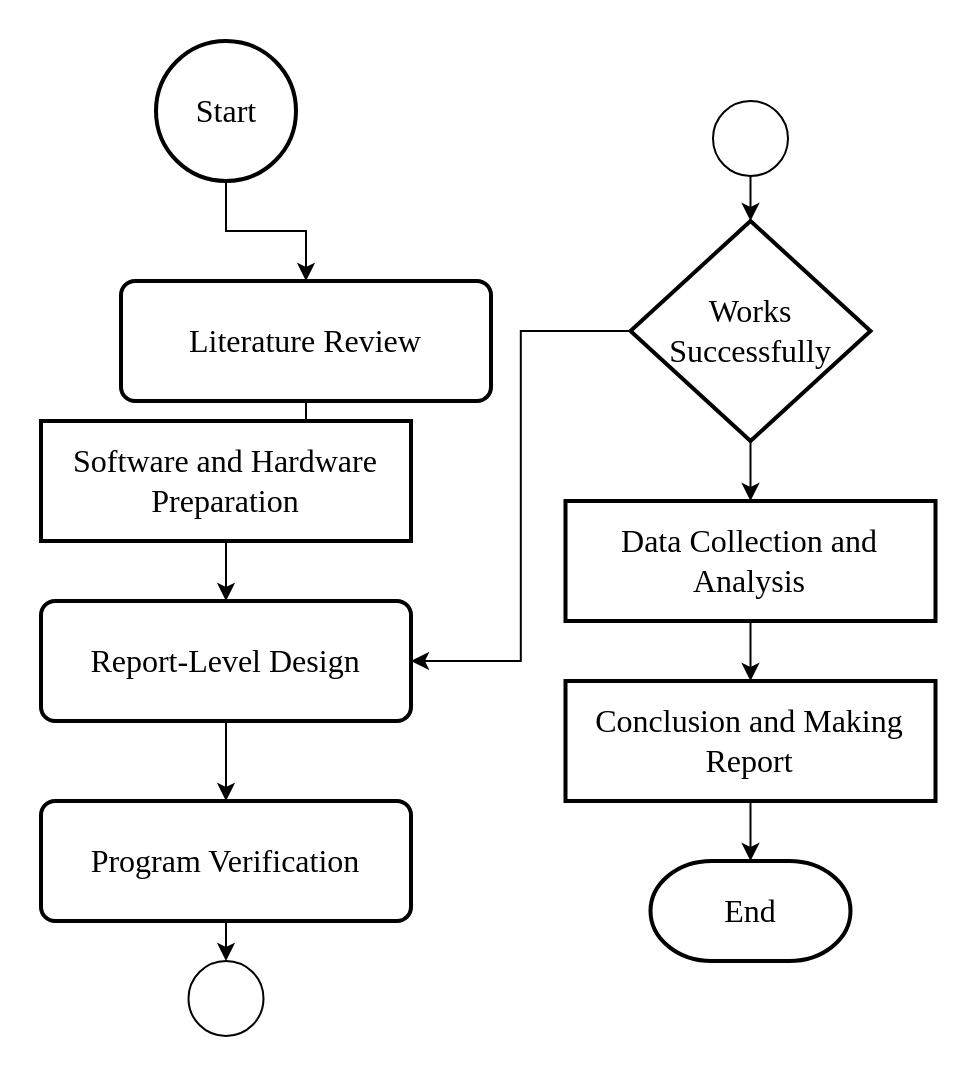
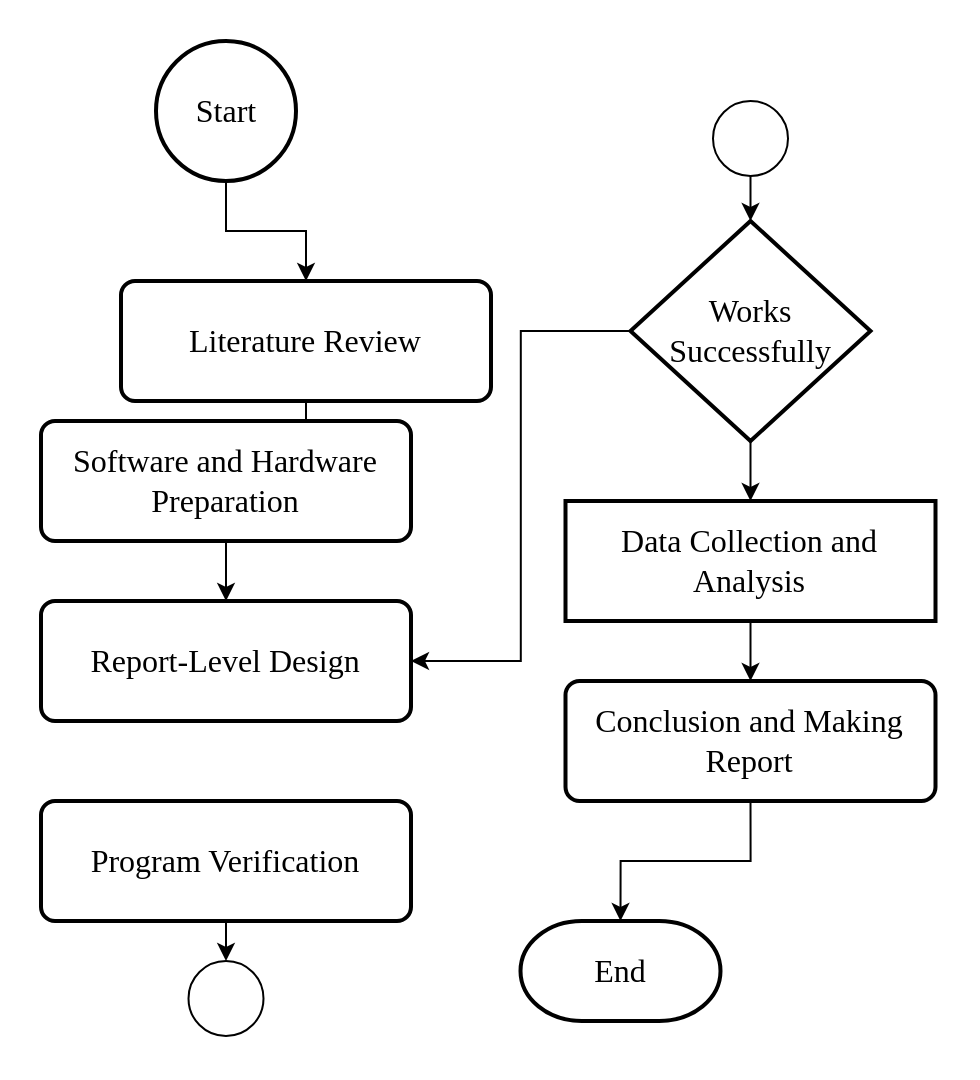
node "Software and Hardware Preparation": shape rectangle -> rounded rectangle
node "Conclusion and Making Report": shape rectangle -> rounded rectangle
edge "Report-Level Design" -> "Program Verification": removed
node "End": moved (751, 911) -> (621, 971)
